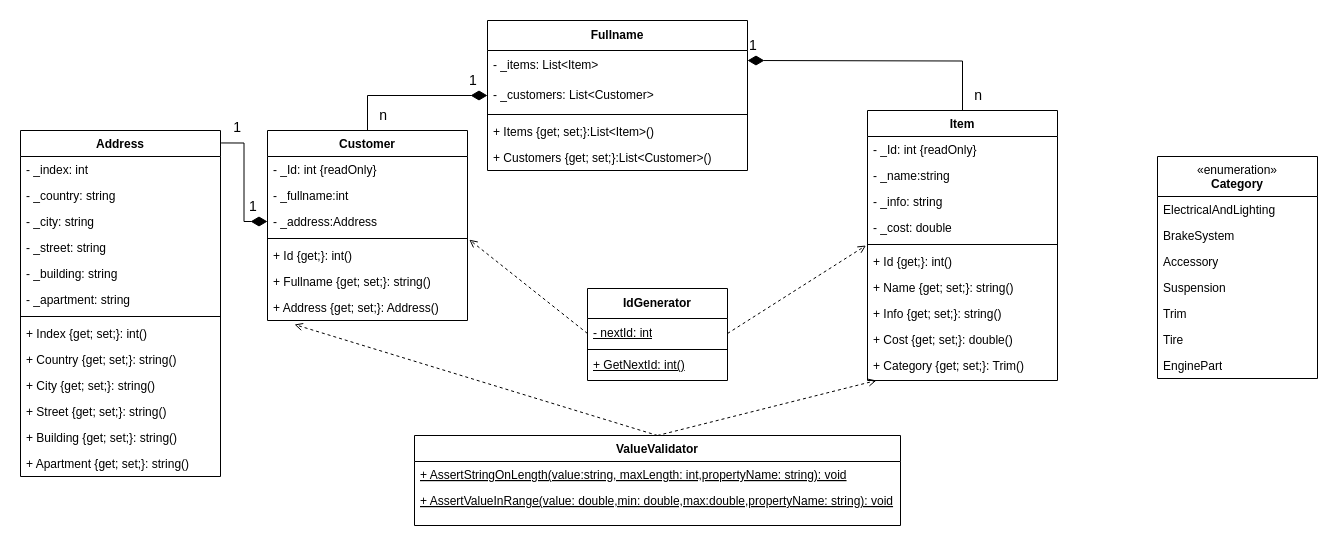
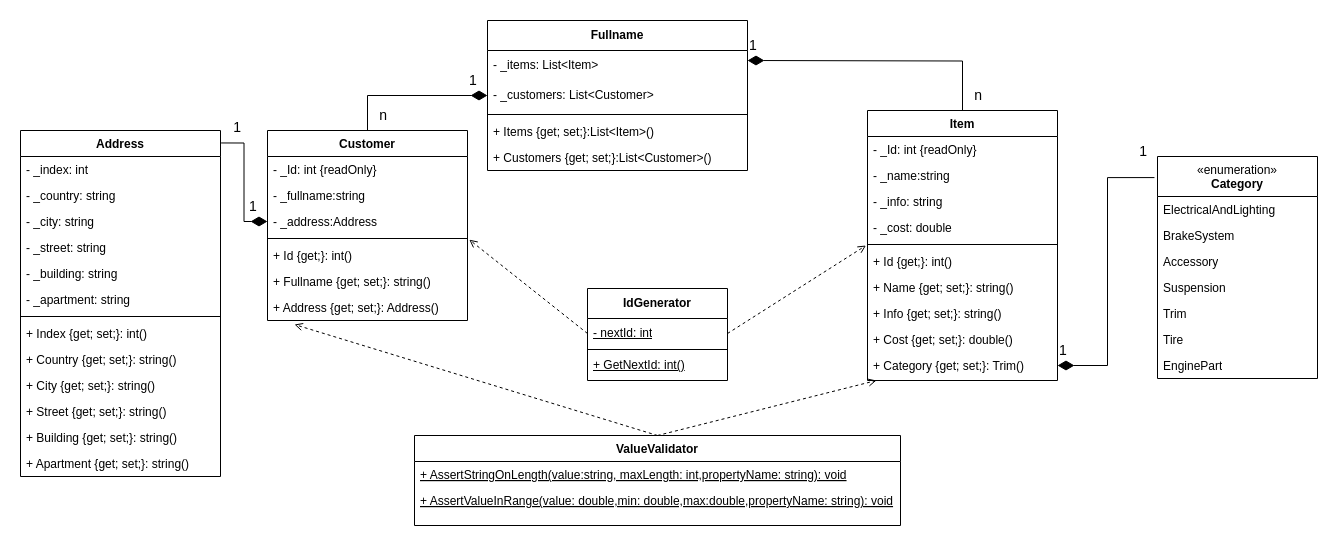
node "- _fullname:int": label "- _fullname:int" -> "- _fullname:string"
edge "«enumeration» Category" -> "+ Category {get; set;}: Trim()": added, labels "1", "1"
